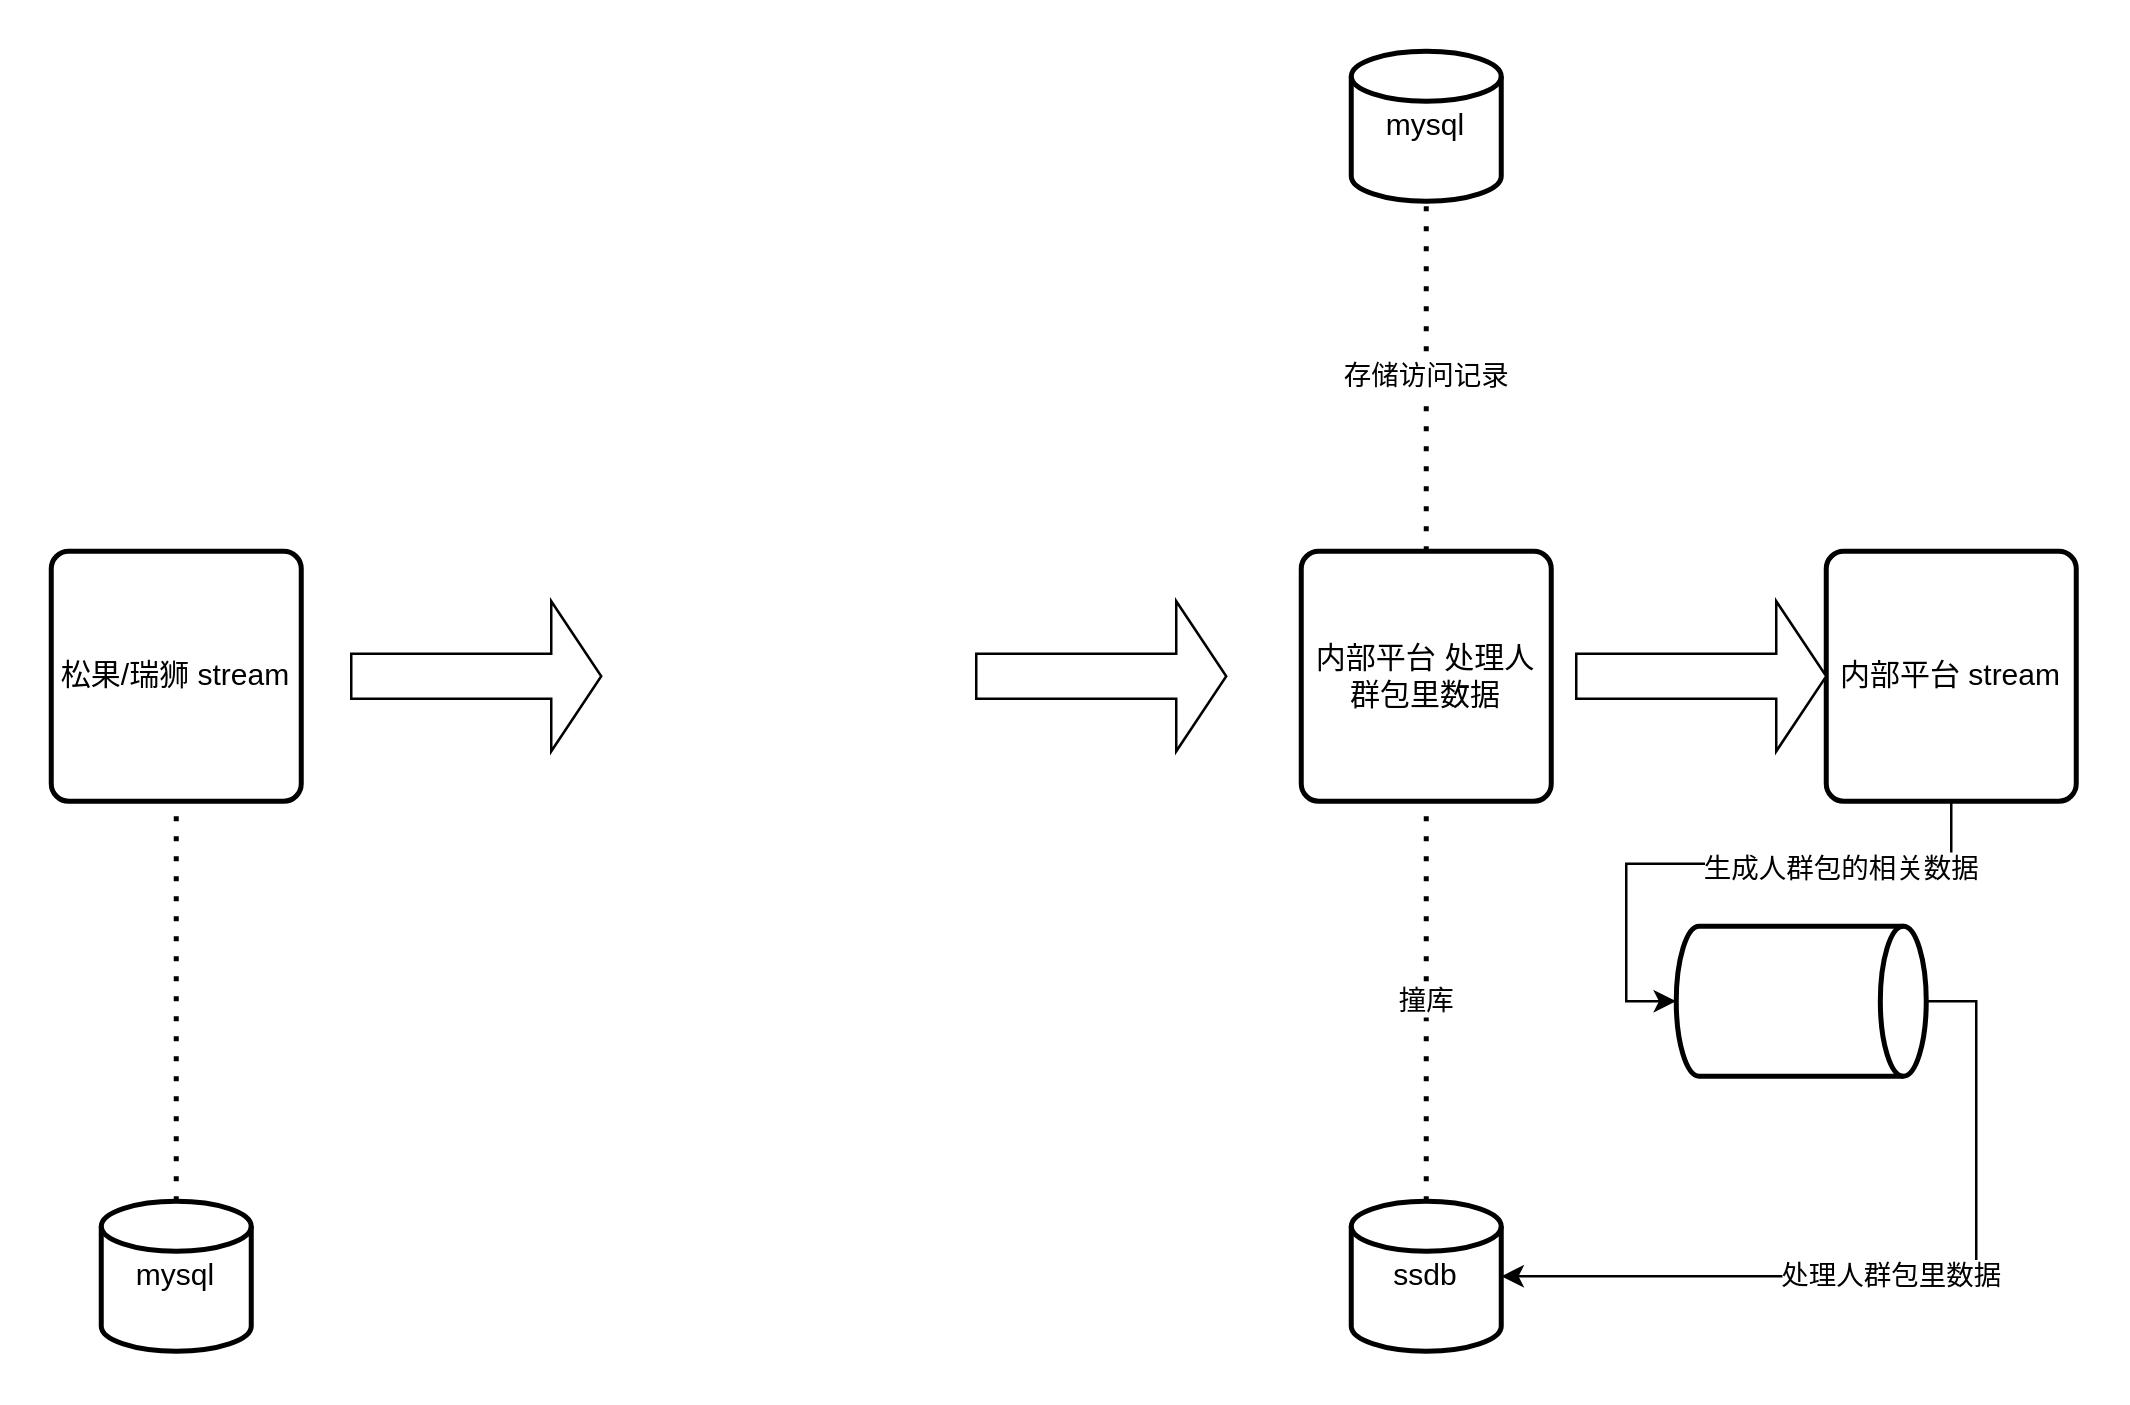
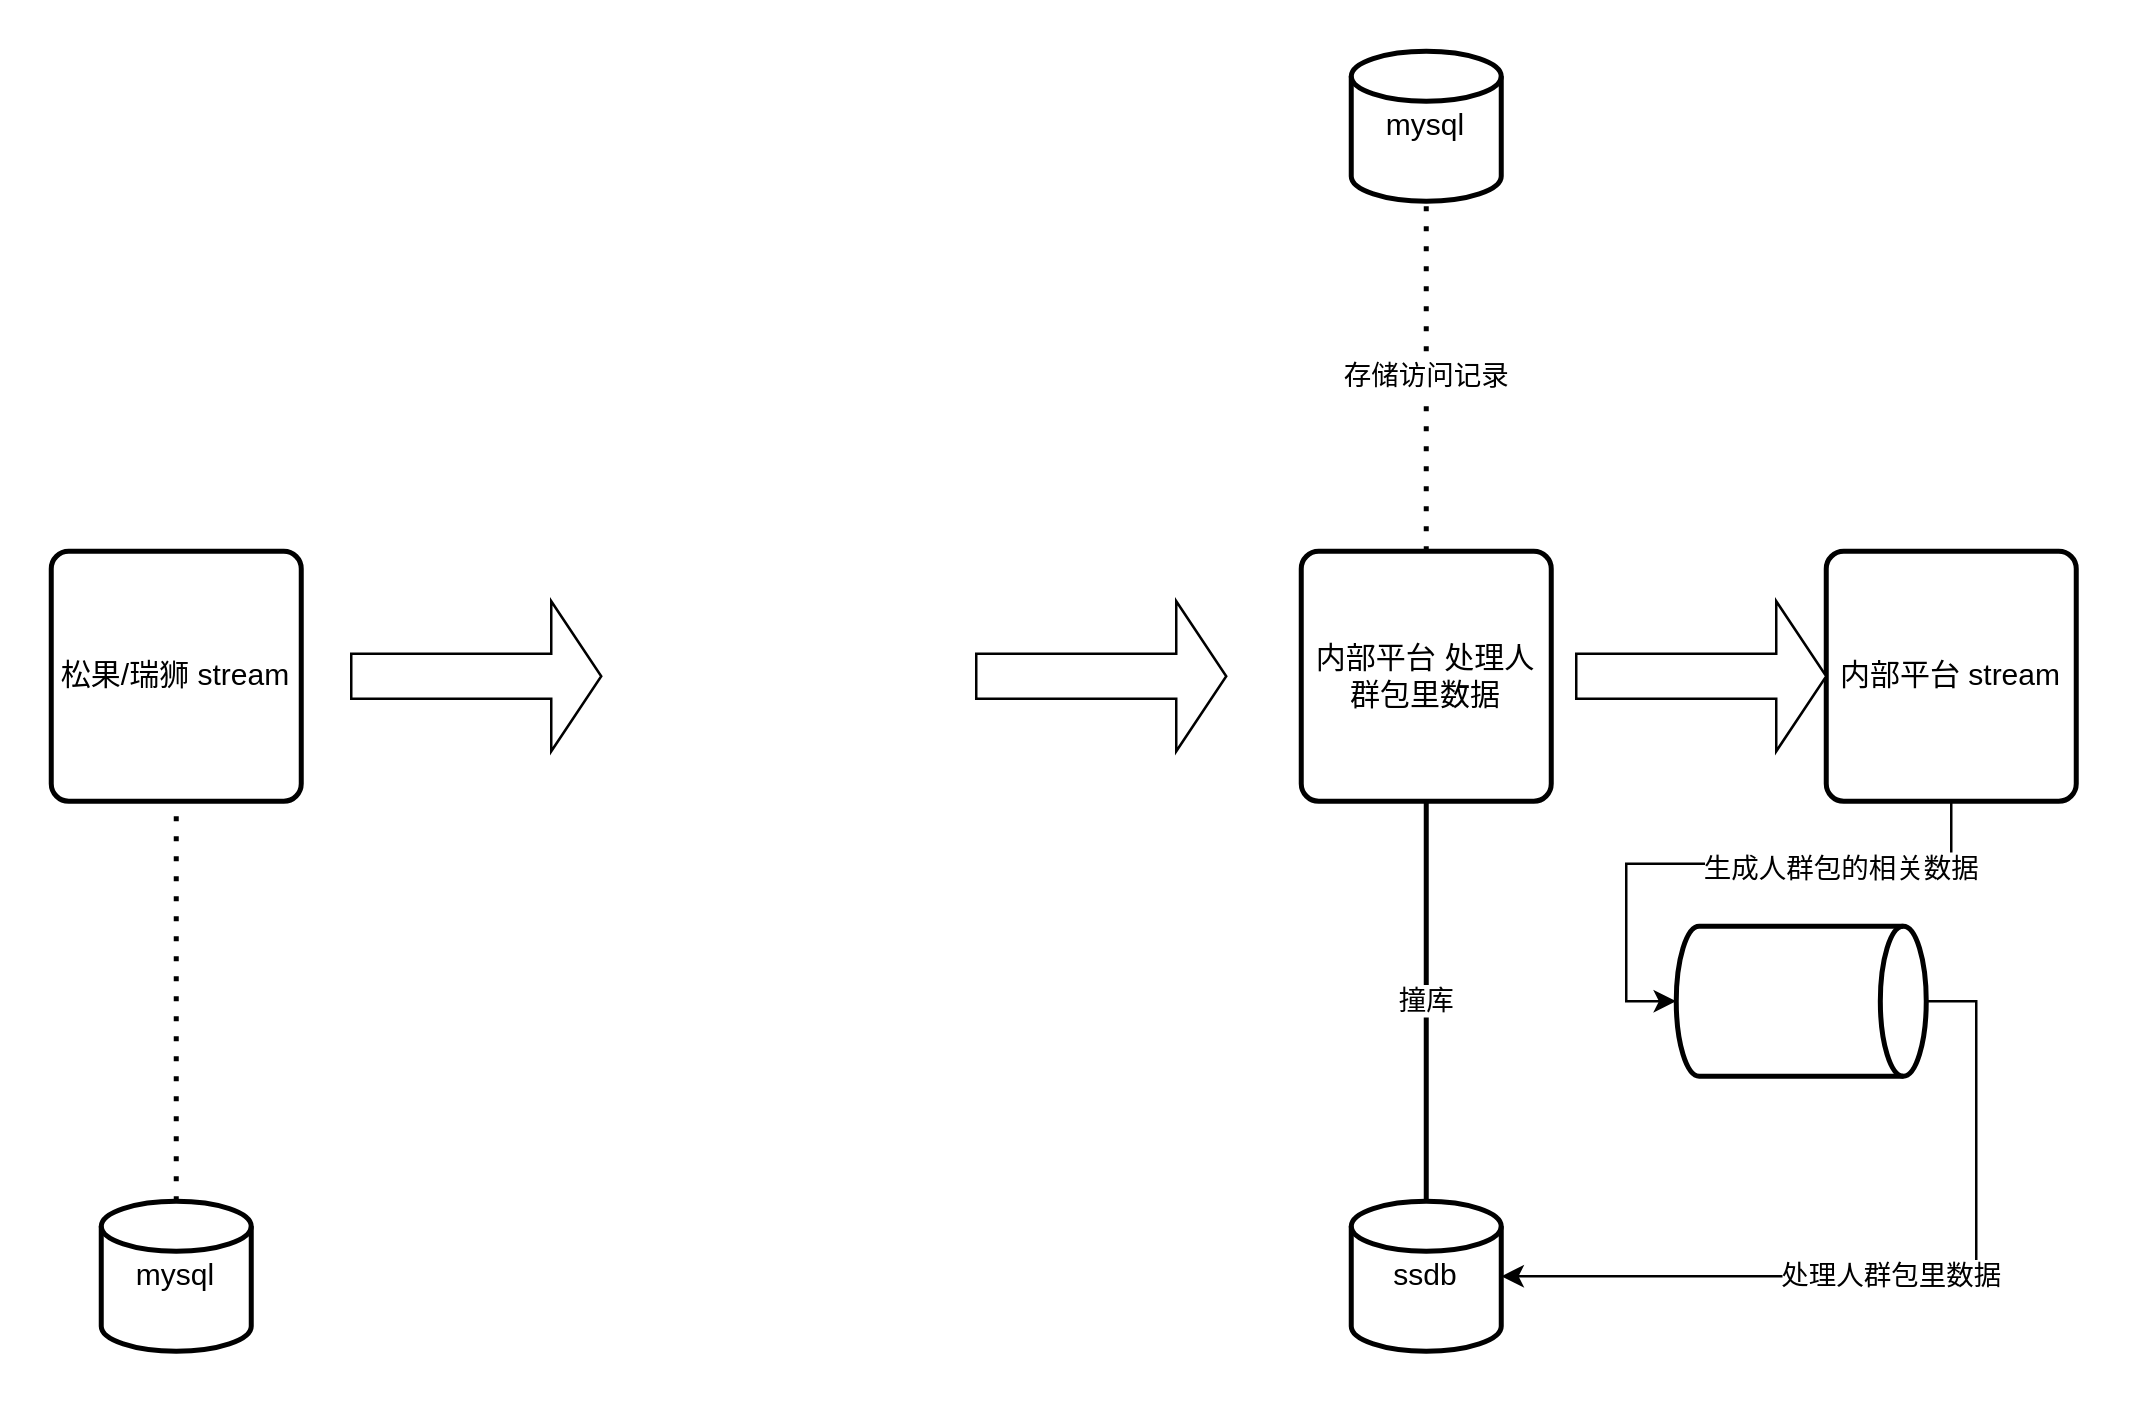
edge "内部平台 处理人群包里数据" -- "ssdb": style dashed -> solid
